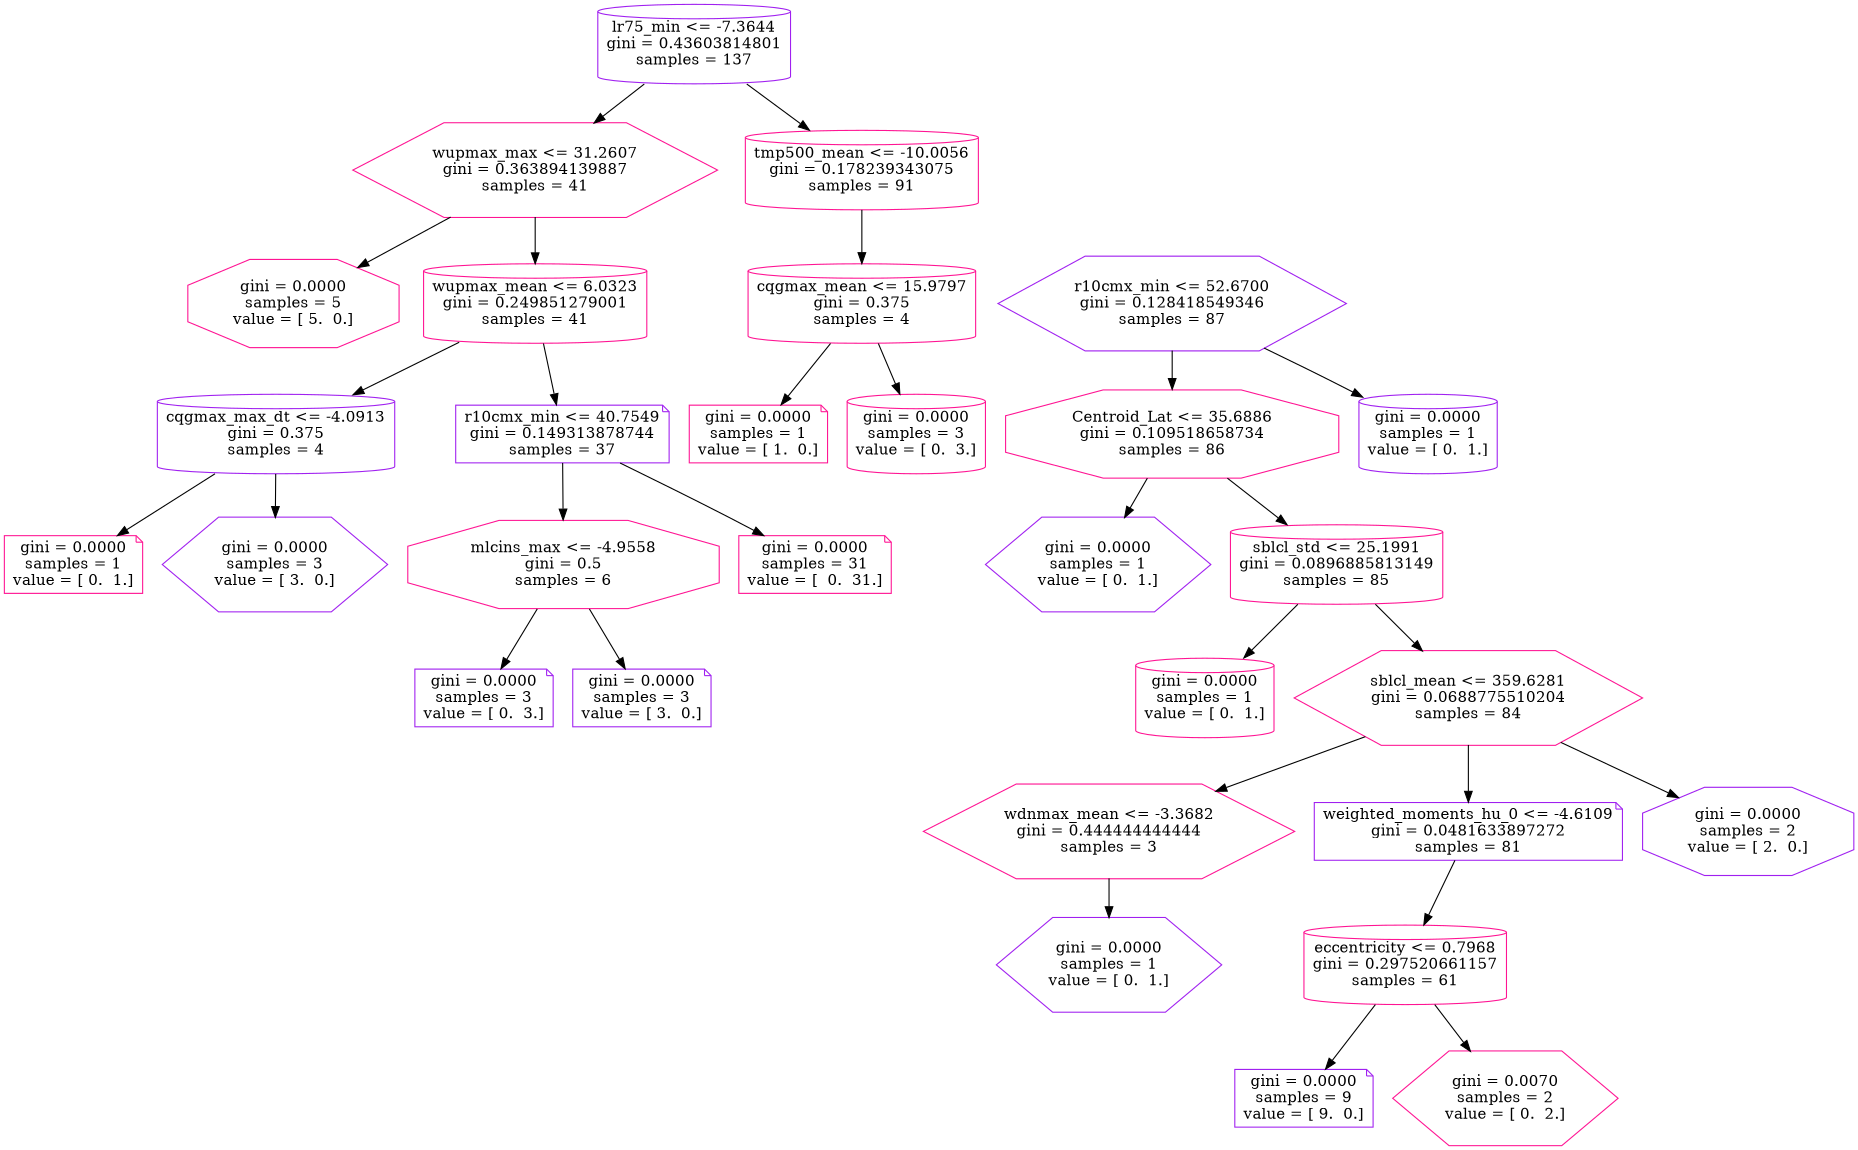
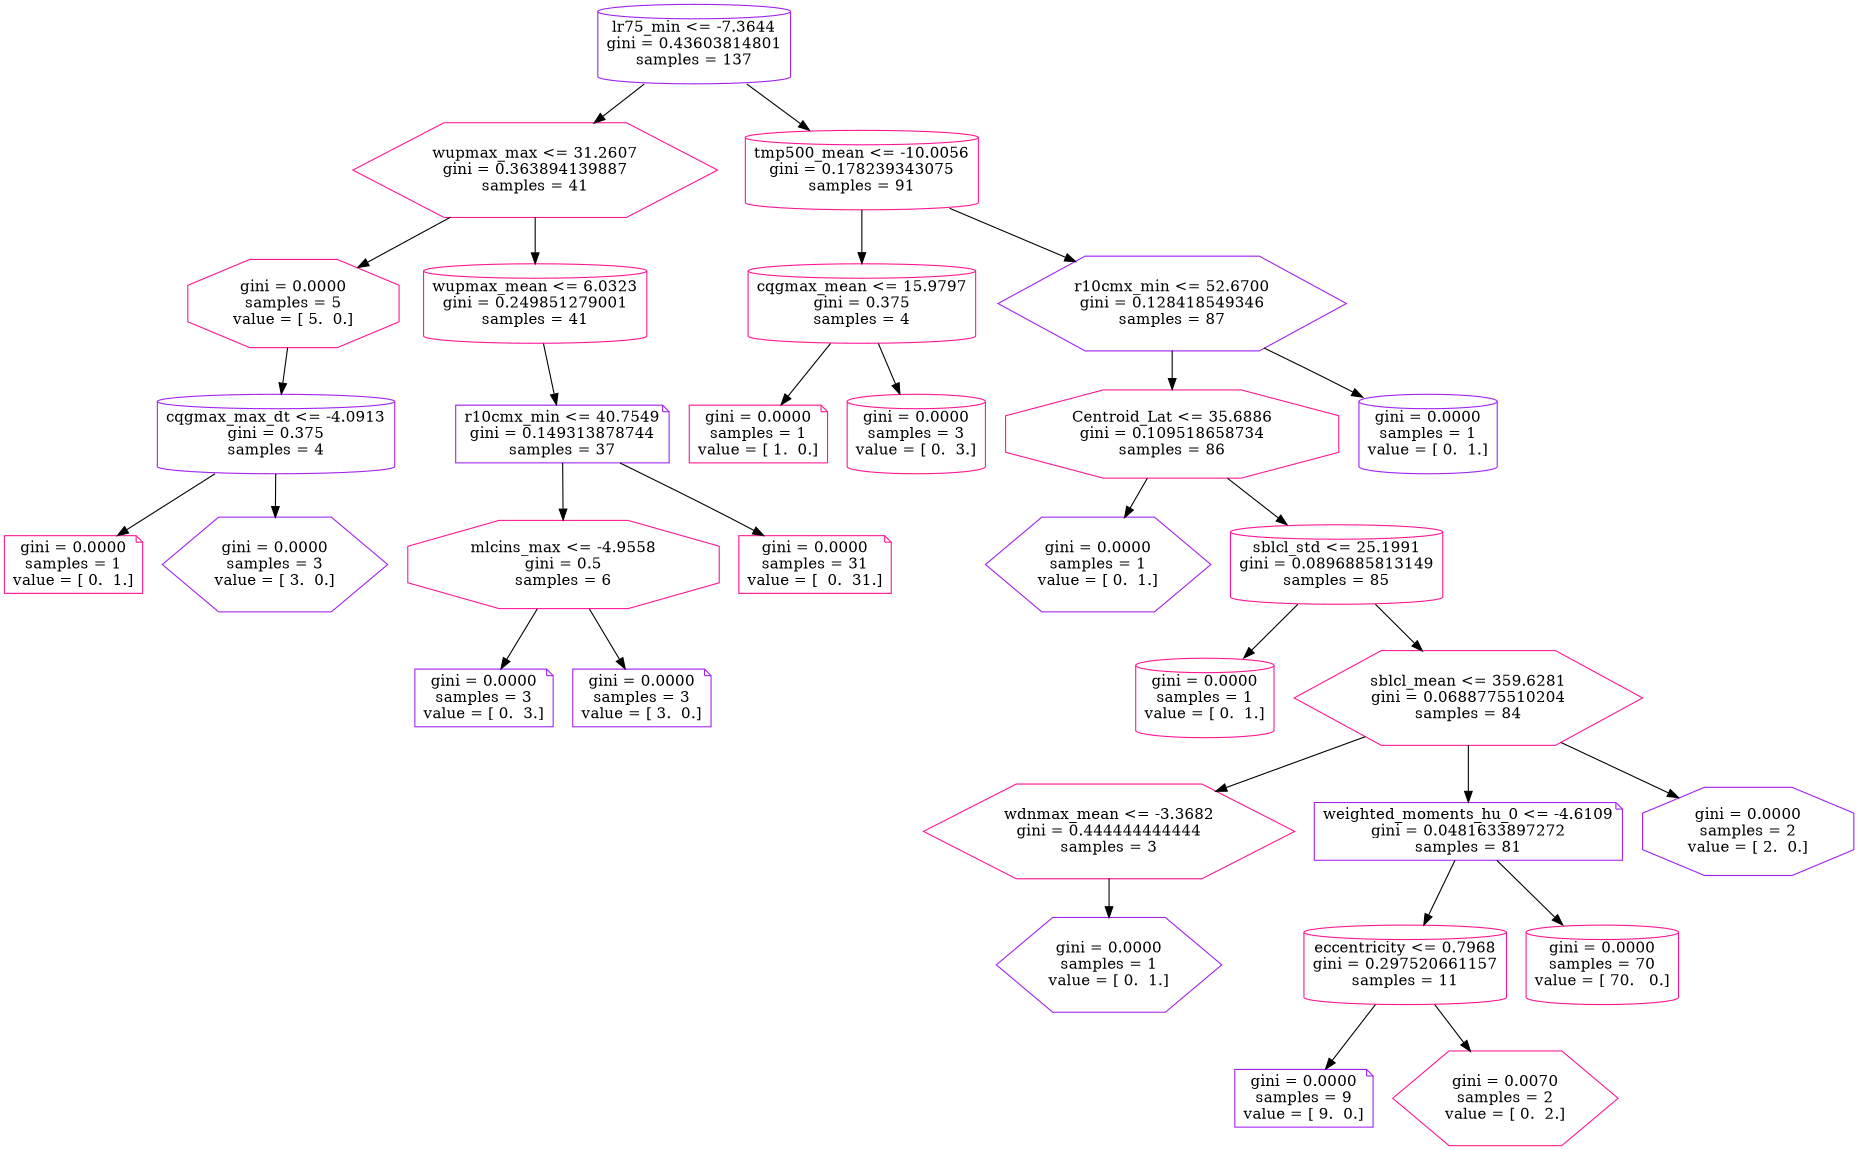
edge "tmp500_mean <= -10.0056 gini = 0.178239343075 samples = 91" -> "r10cmx_min <= 52.6700 gini = 0.128418549346 samples = 87": added
edge "wupmax_mean <= 6.0323 gini = 0.249851279001 samples = 41" -> "cqgmax_max_dt <= -4.0913 gini = 0.375 samples = 4": now "gini = 0.0000 samples = 5 value = [ 5.  0.]" -> "cqgmax_max_dt <= -4.0913 gini = 0.375 samples = 4"
node "eccentricity <= 0.7968 gini = 0.297520661157 samples = 61": label "eccentricity <= 0.7968 gini = 0.297520661157 samples = 61" -> "eccentricity <= 0.7968 gini = 0.297520661157 samples = 11"
node "gini = 0.0000 samples = 70 value = [ 70.   0.]": added
